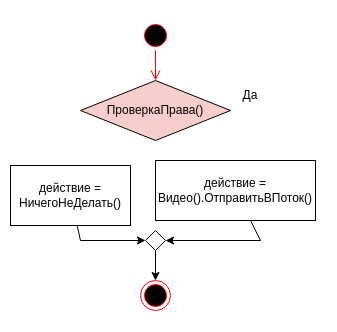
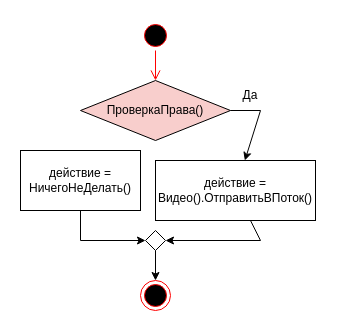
edge "ПроверкаПрава()" -> "действие = Видео().ОтправитьВПоток()": added
node "действие = НичегоНеДелать()": moved (71, 196) -> (81, 181)
